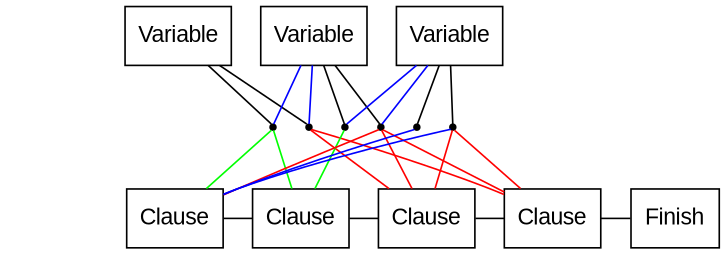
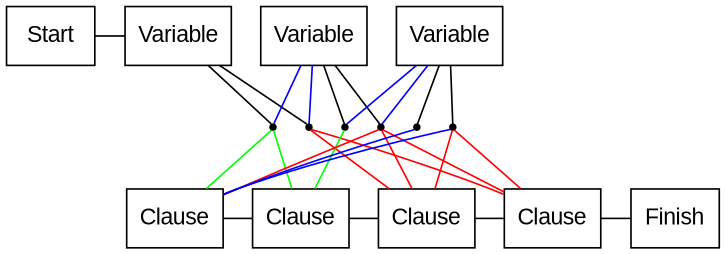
node "Start": added
